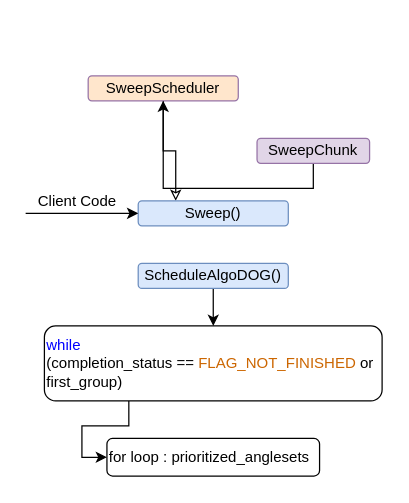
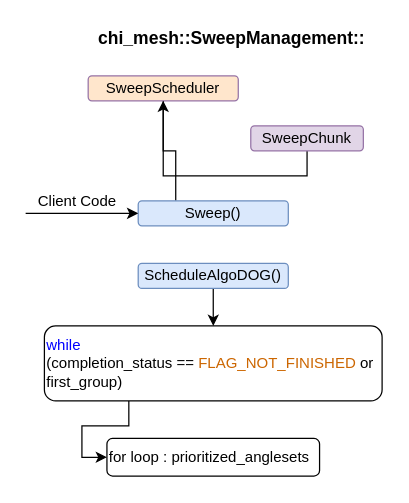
node "chi_mesh::SweepManagement::": added
node "SweepChunk": moved (313, 151) -> (307, 138)
edge "SweepScheduler" -> "Sweep()": arrowhead classic -> none
